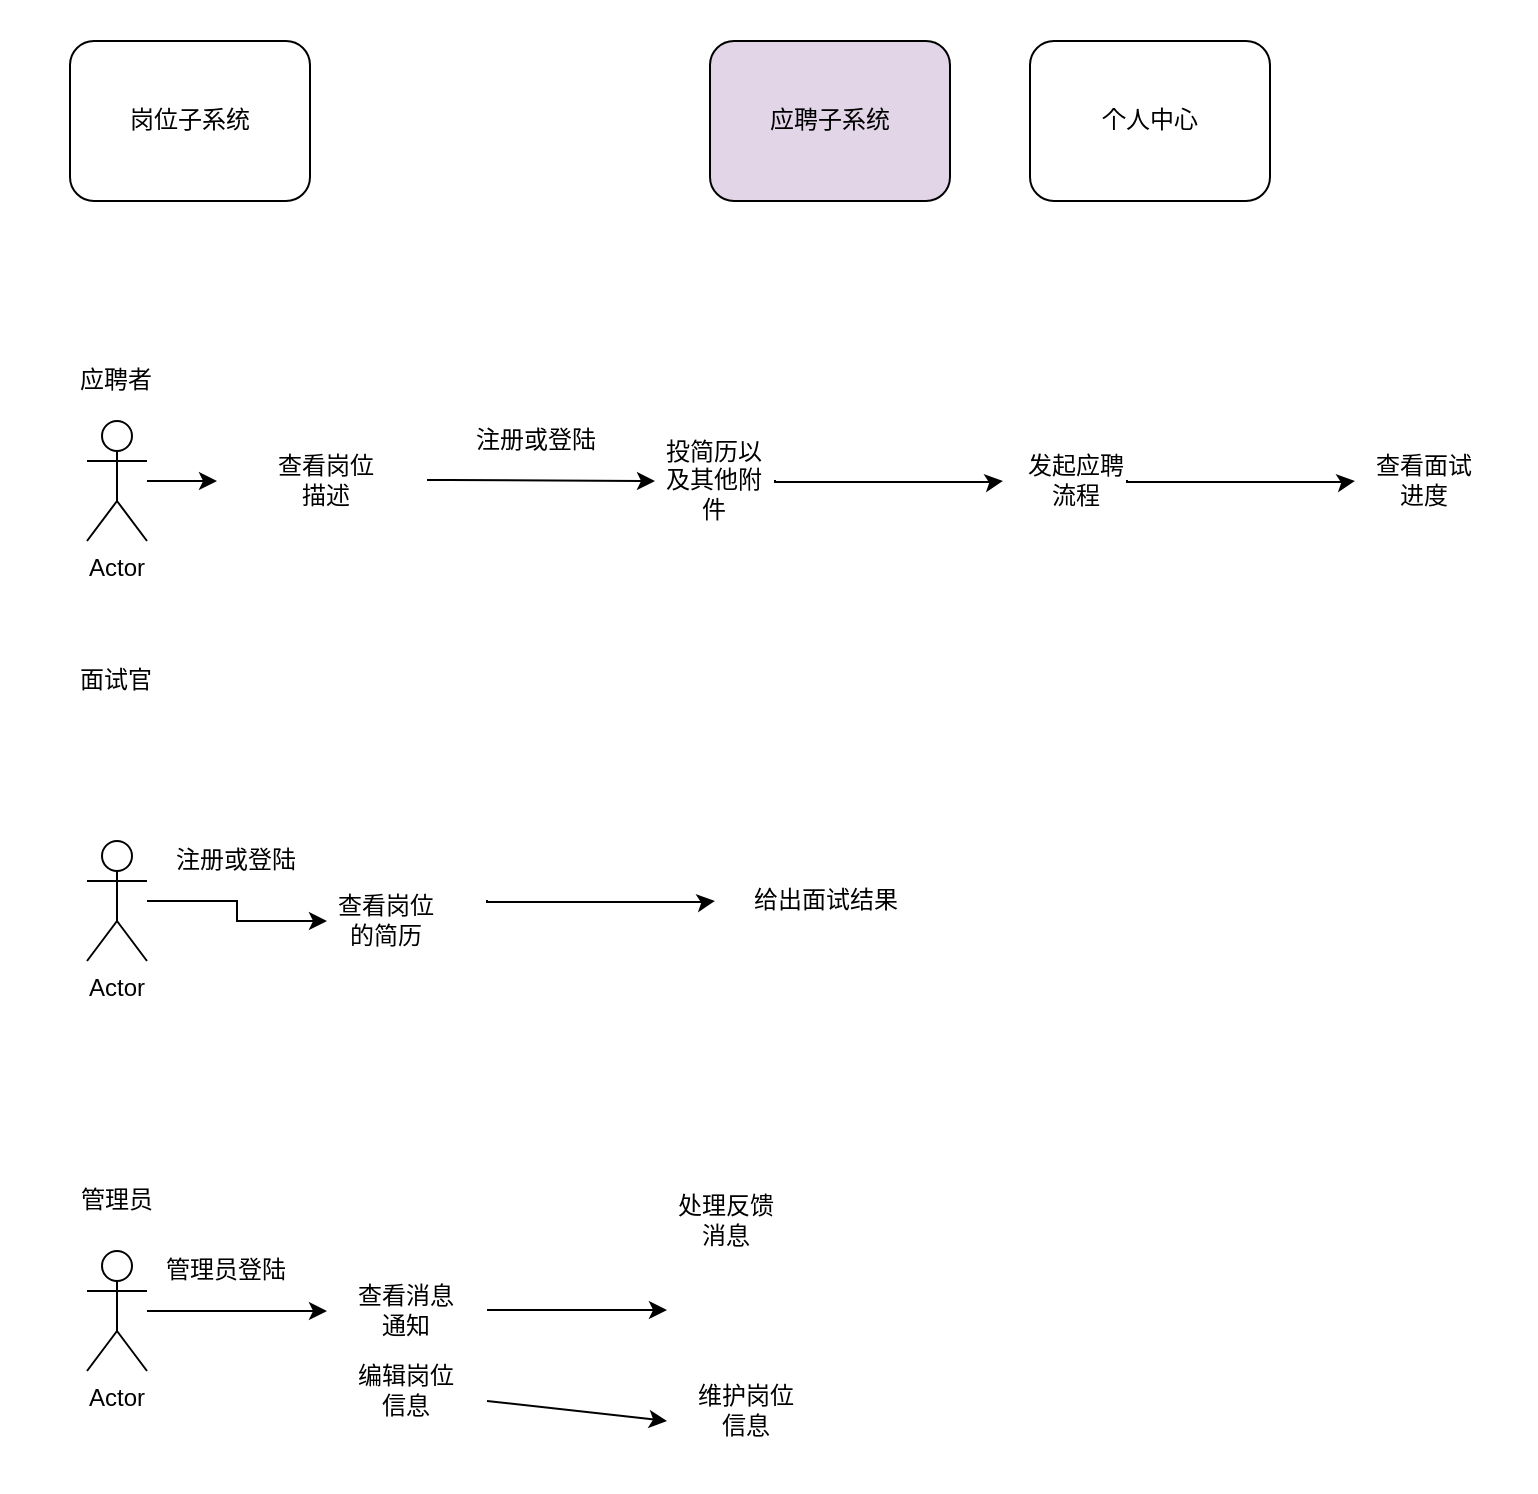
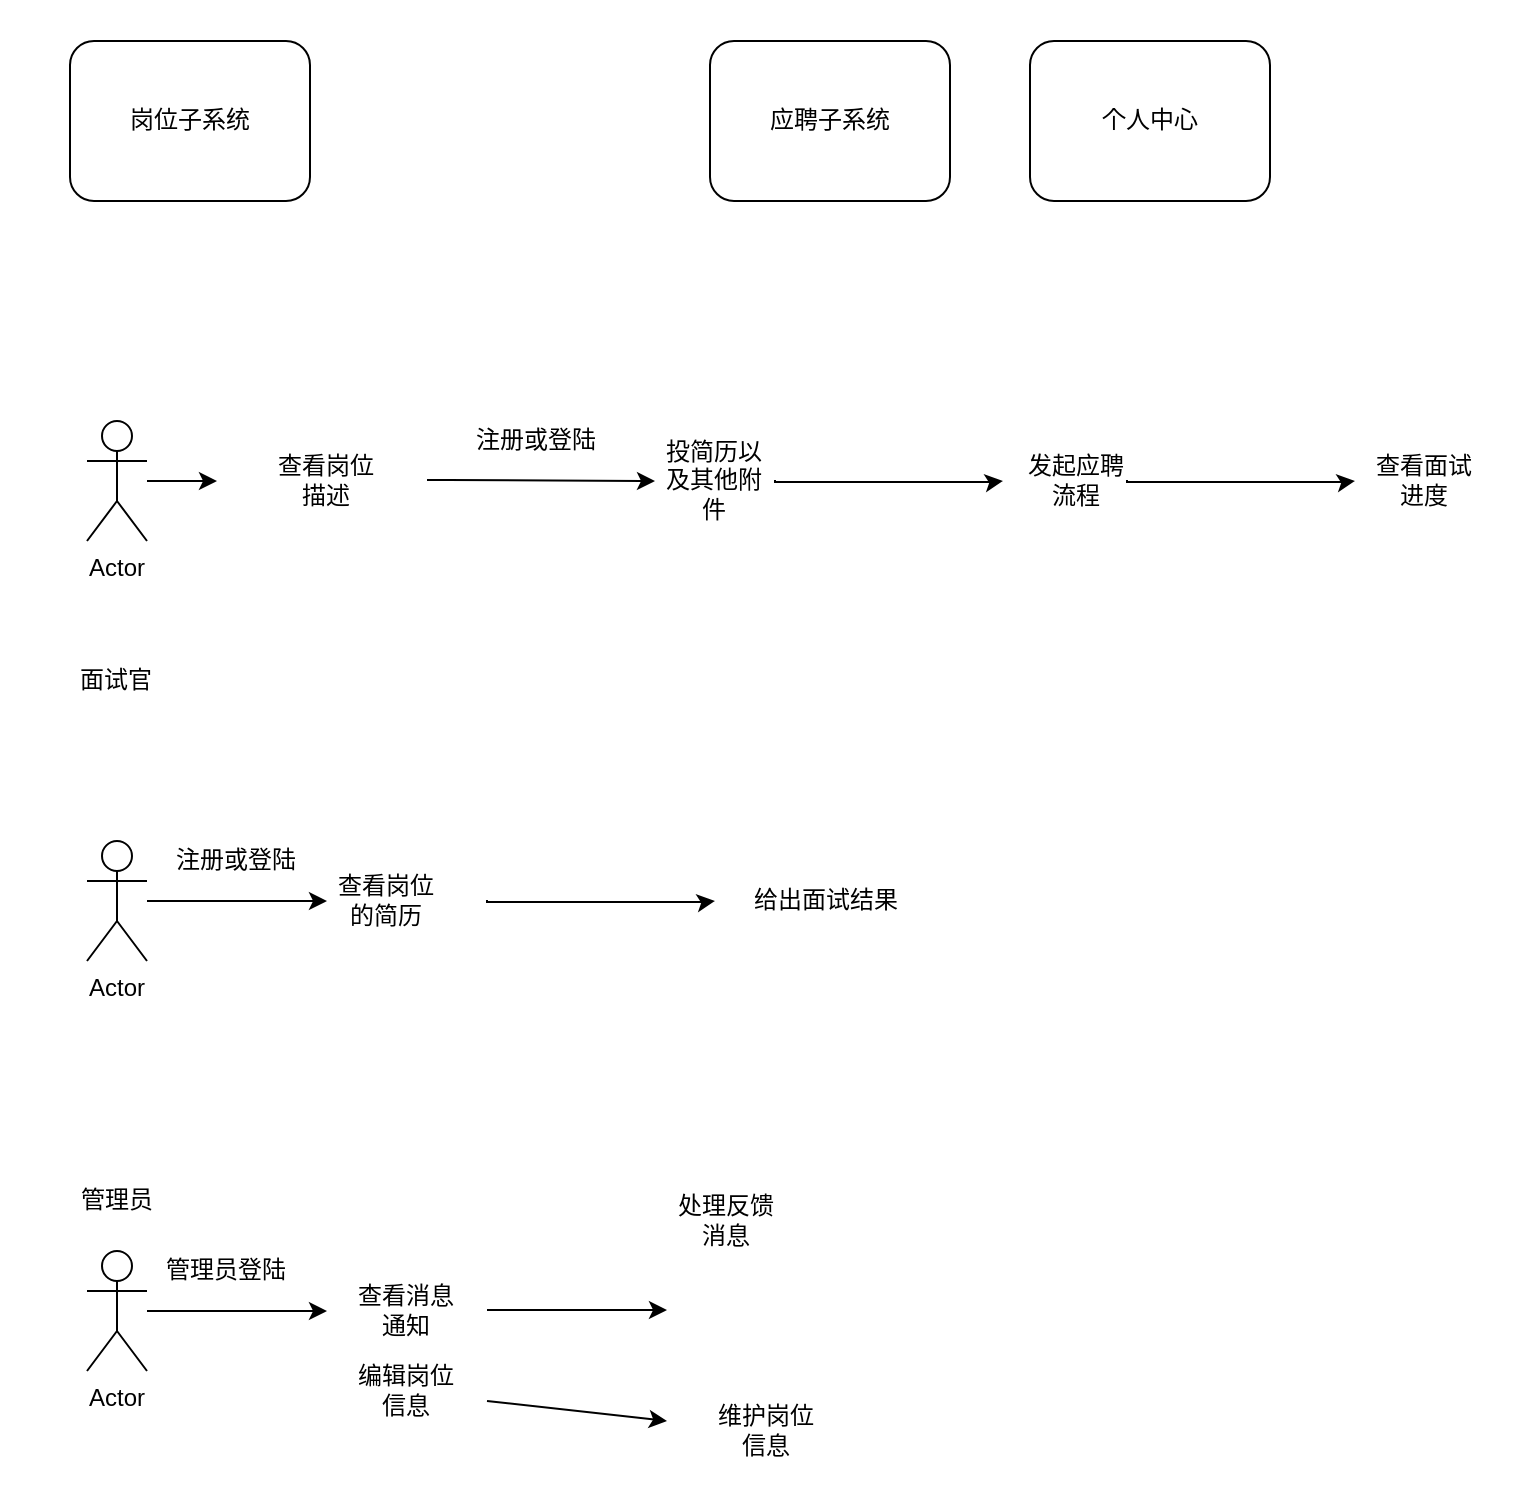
node "应聘子系统": fillcolor #e1d5e7 -> #ffffff
node "应聘者": removed
node "查看岗位的简历": moved (387, 921) -> (387, 901)
node "维护岗位信息": moved (747, 1411) -> (767, 1431)
